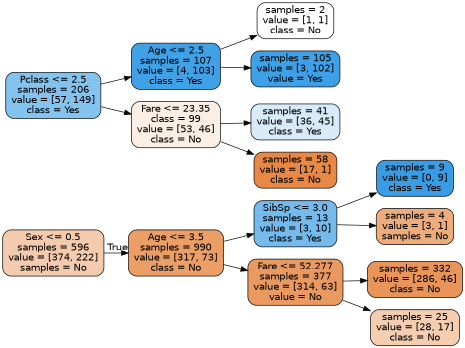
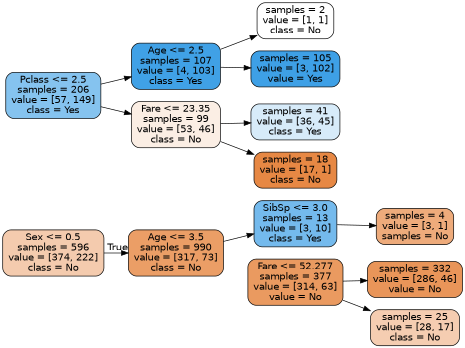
node "Fare <= 23.35 class = 99 value = [53, 46] class = No": label "Fare <= 23.35 class = 99 value = [53, 46] class = No" -> "Fare <= 23.35 samples = 99 value = [53, 46] class = No"
node "samples = 58 value = [17, 1] class = No": label "samples = 58 value = [17, 1] class = No" -> "samples = 18 value = [17, 1] class = No"
node "samples = 9 value = [0, 9] class = Yes": removed
node "Sex <= 0.5 samples = 596 value = [374, 222] samples = No": label "Sex <= 0.5 samples = 596 value = [374, 222] samples = No" -> "Sex <= 0.5 samples = 596 value = [374, 222] class = No"
edge "Age <= 3.5 samples = 990 value = [317, 73] class = No" -> "Fare <= 52.277 samples = 377 value = [314, 63] value = No": removed
node "samples = 332 value = [286, 46] class = No": label "samples = 332 value = [286, 46] class = No" -> "samples = 332 value = [286, 46] value = No"
